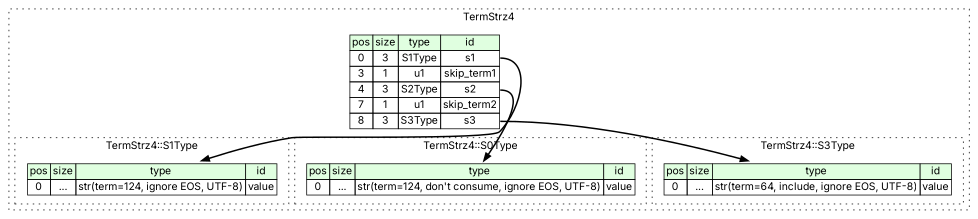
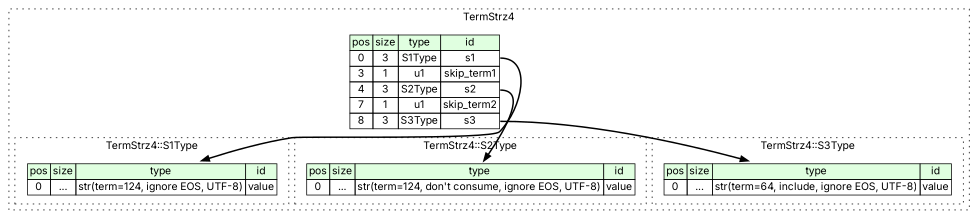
cluster "TermStrz4::S0Type": label "TermStrz4::S0Type" -> "TermStrz4::S2Type"
